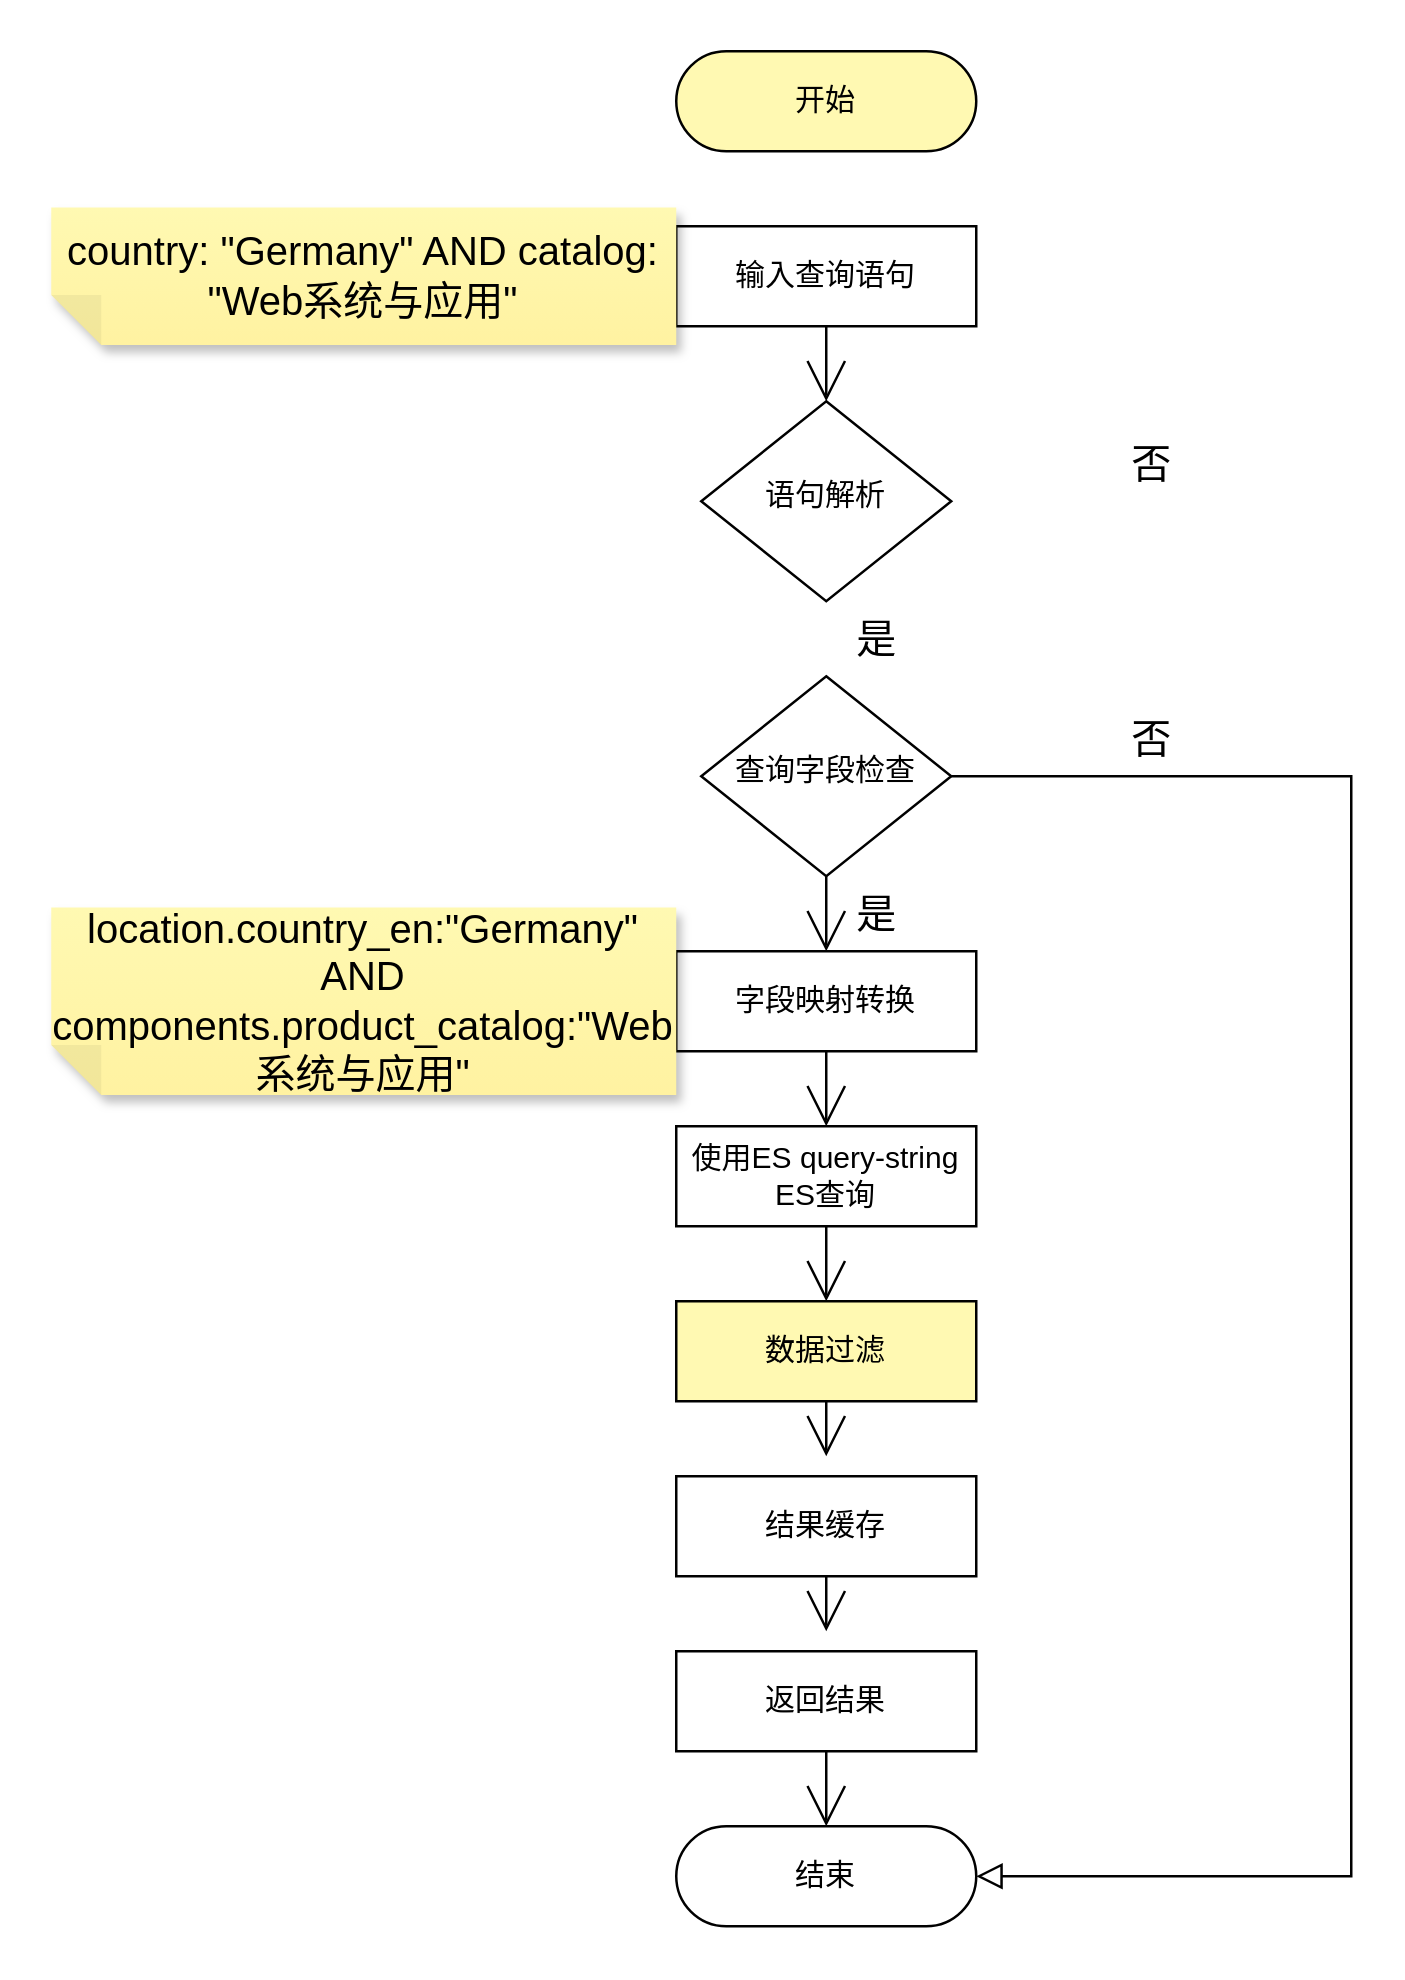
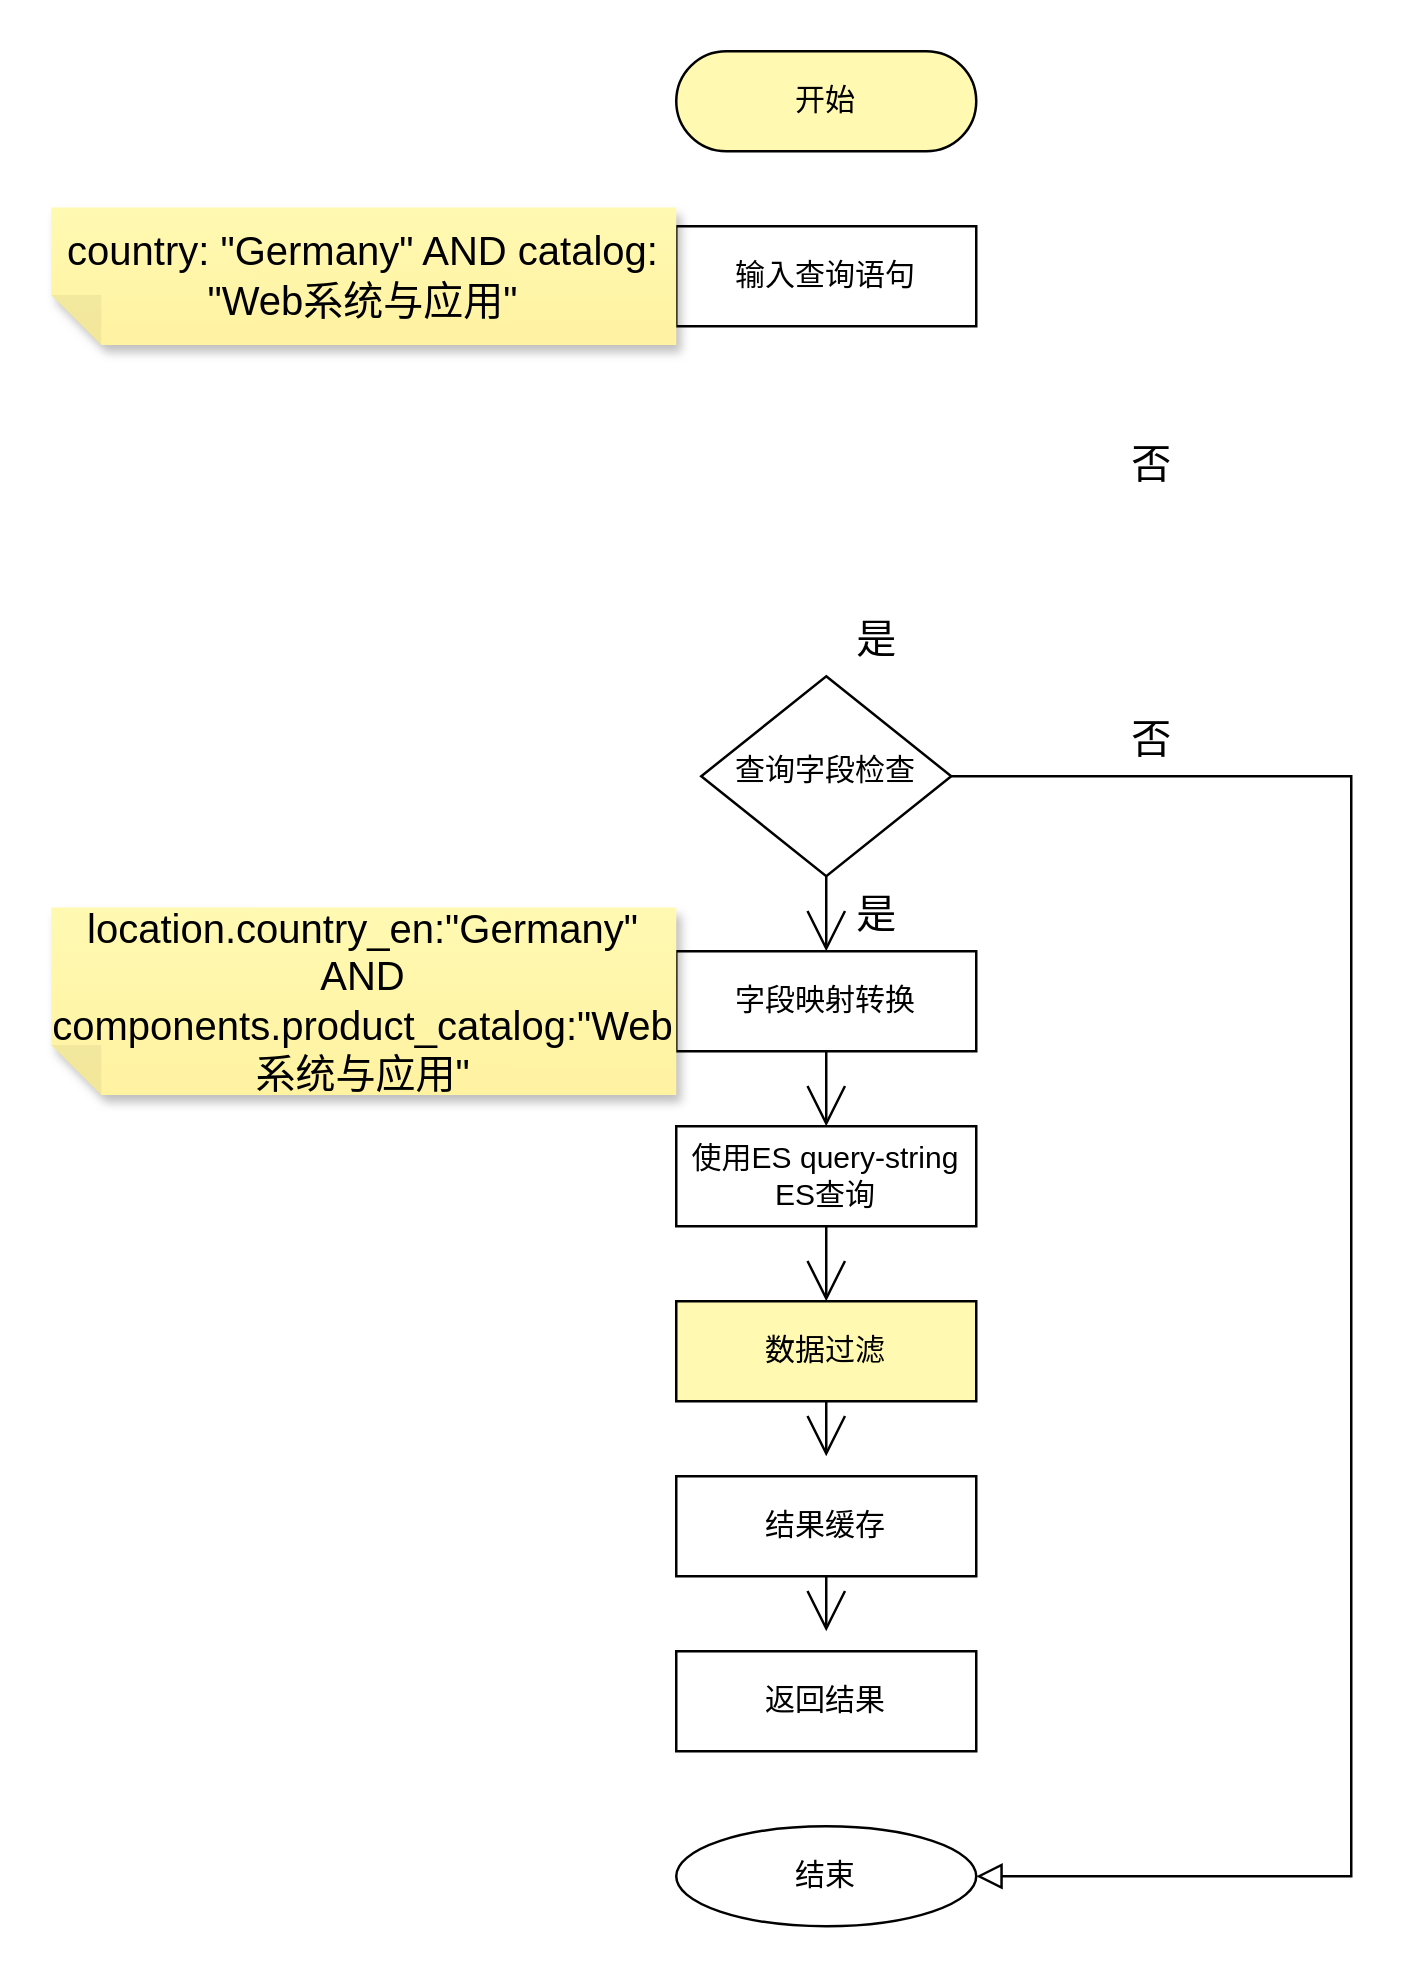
edge "输入查询语句" -> "语句解析": removed
node "语句解析": removed
edge "返回结果" -> "结束": removed
node "结束": shape rounded rectangle -> ellipse
